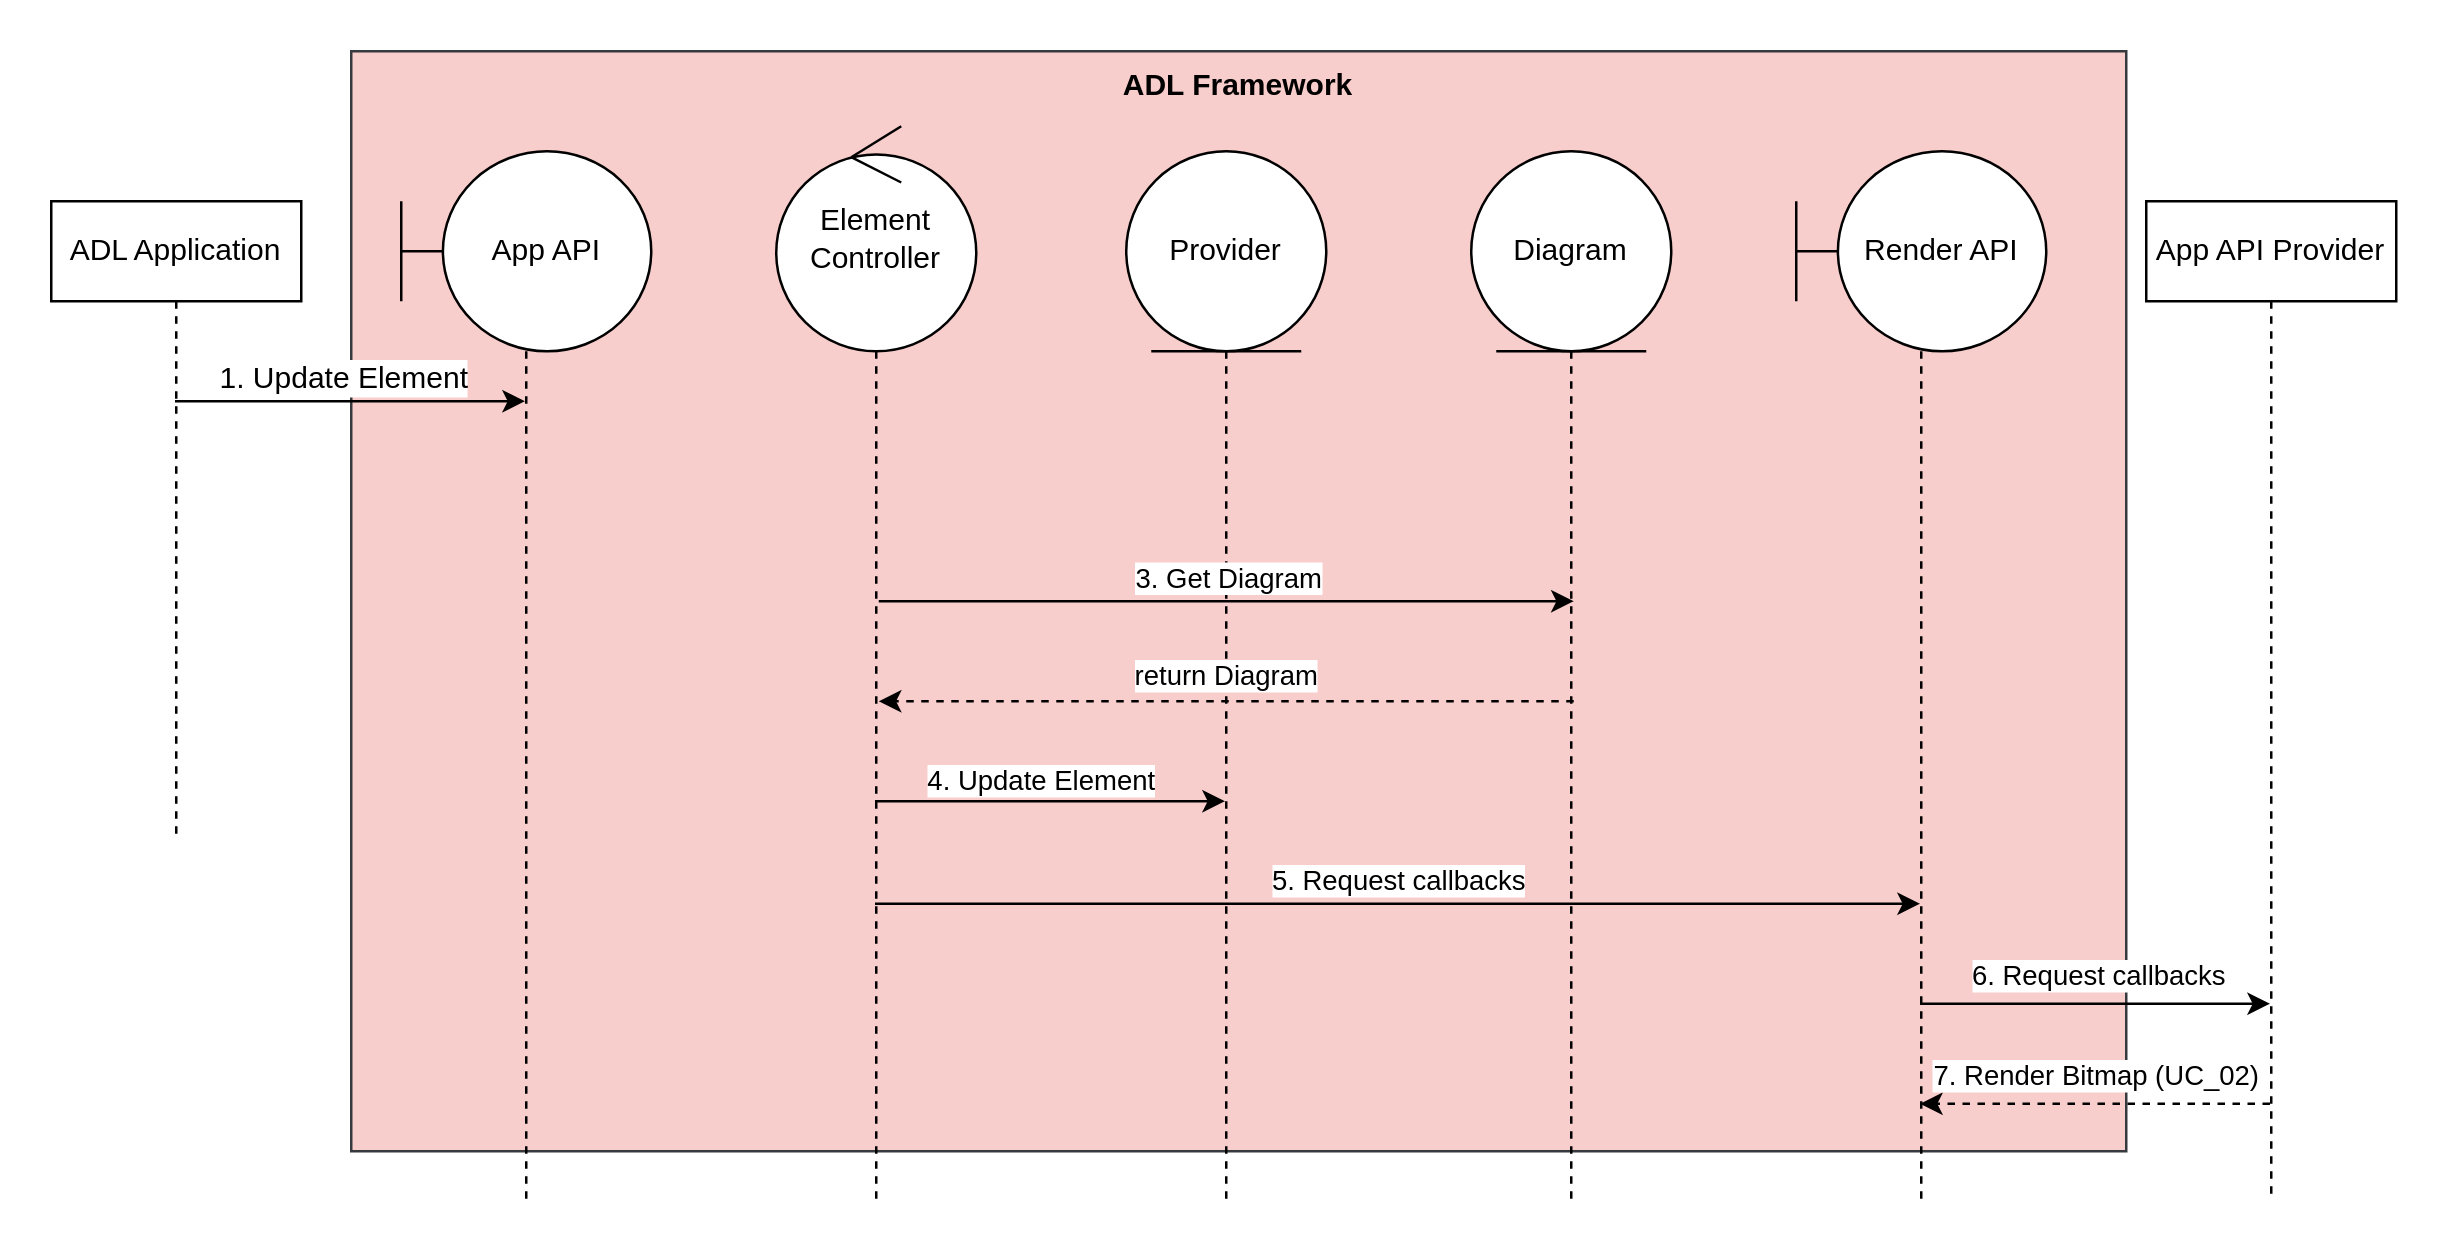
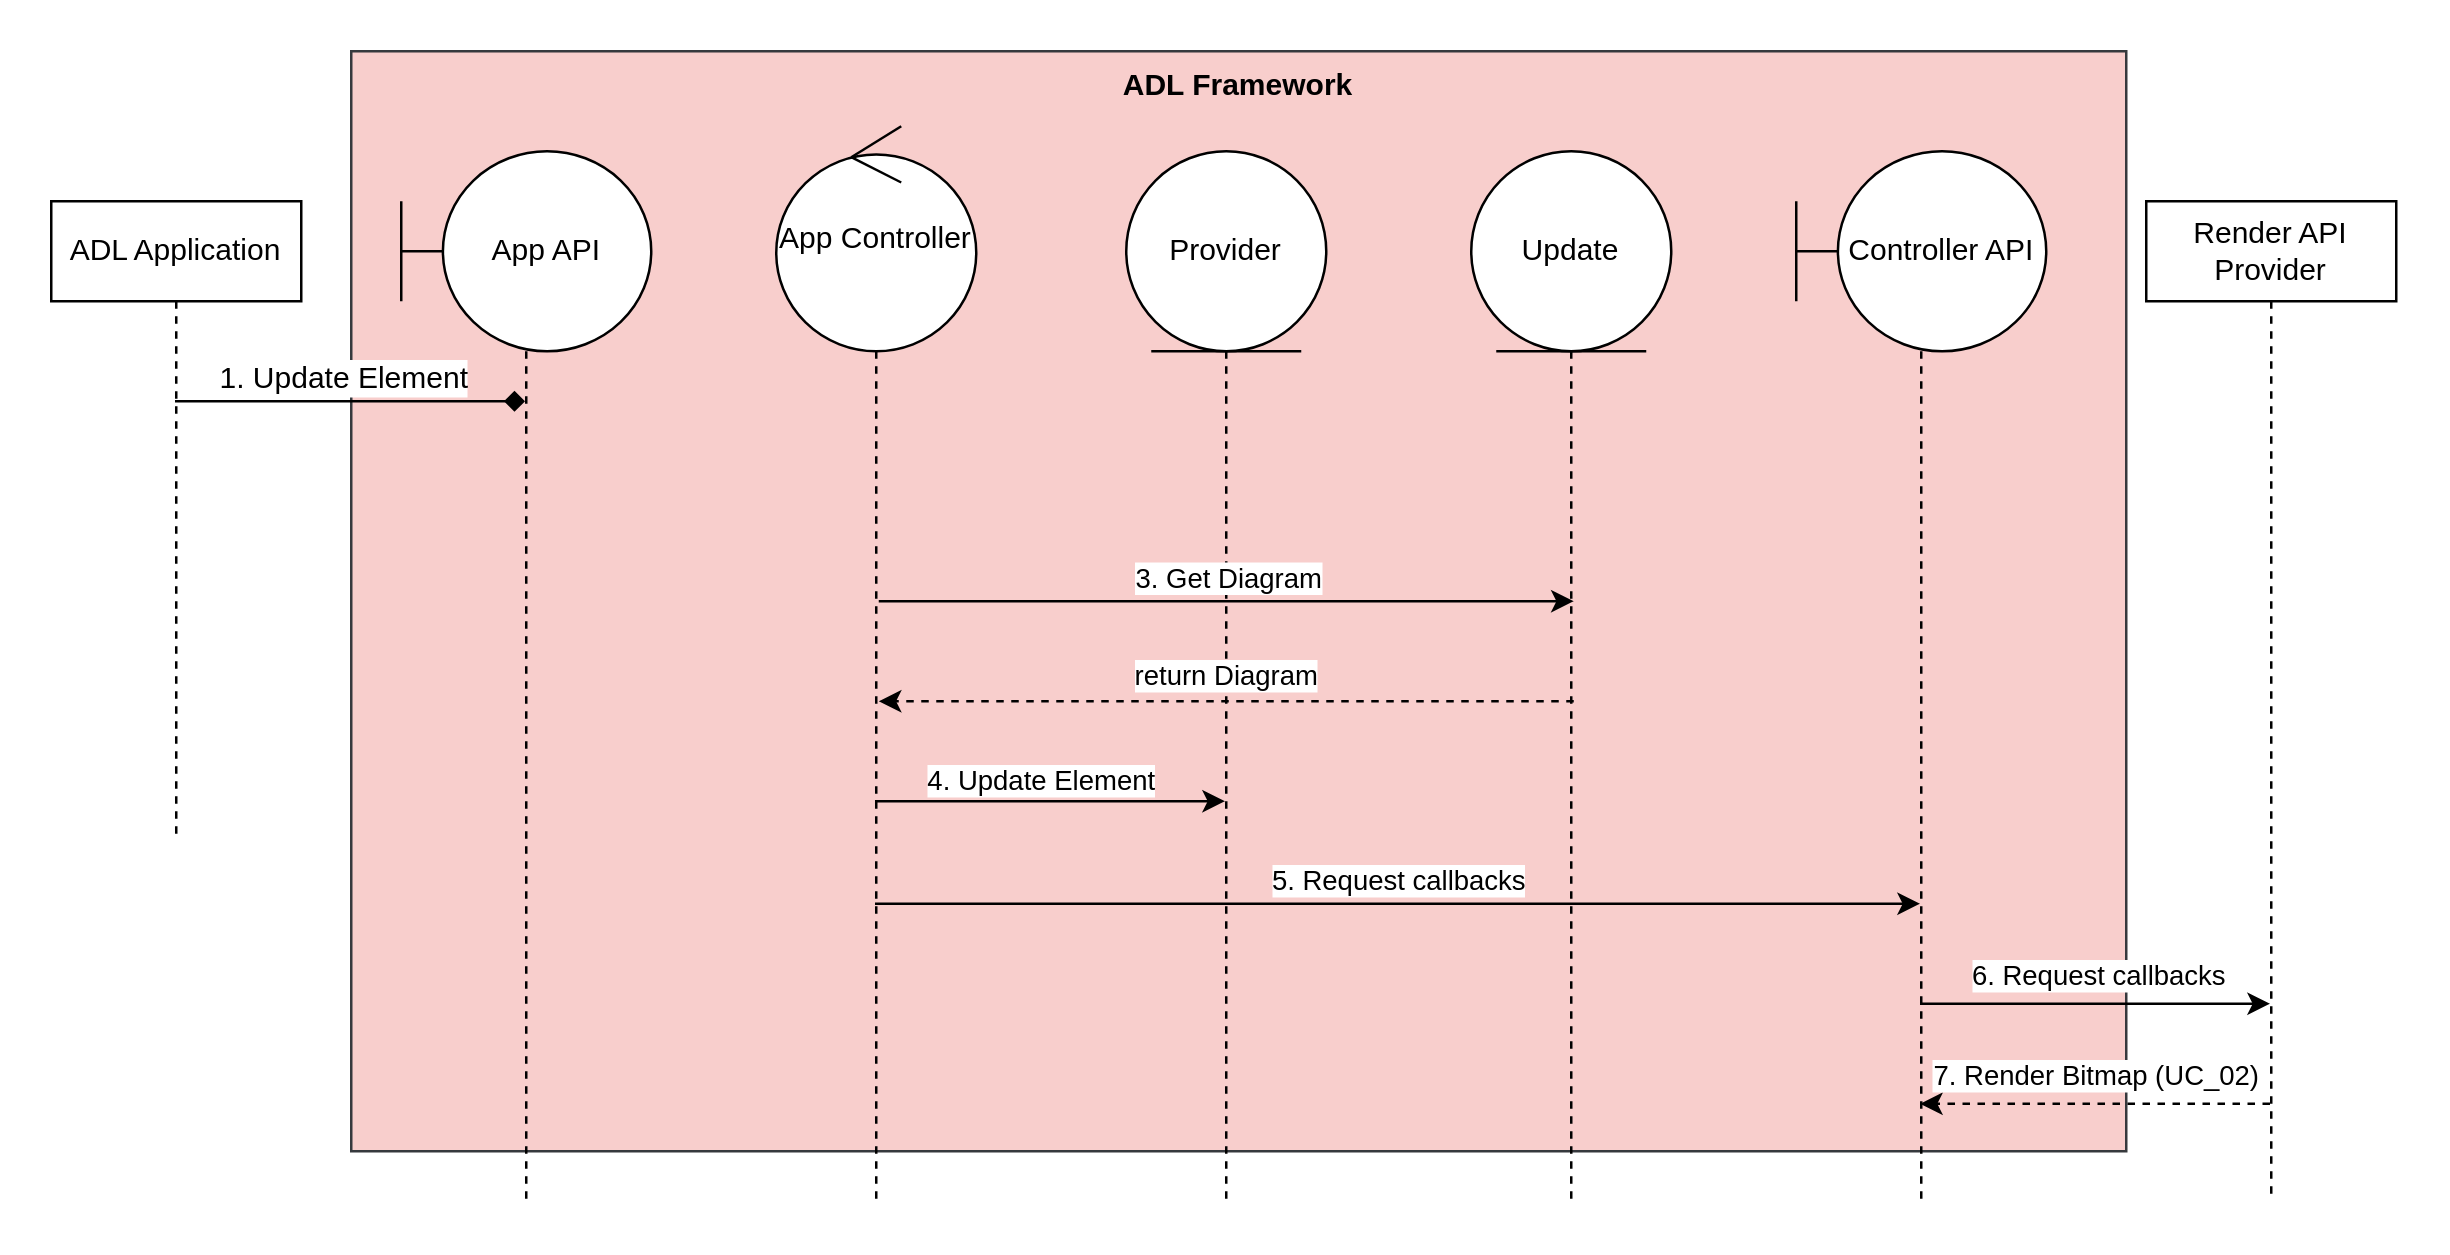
node "Element Controller": label "Element Controller" -> "App Controller"
node "Diagram": label "Diagram" -> "Update"
node "Render API": label "Render API" -> "Controller API"
node "App API Provider": label "App API Provider" -> "Render API Provider"
edge "ADL Application" -> "App API": arrowhead classic -> diamond
